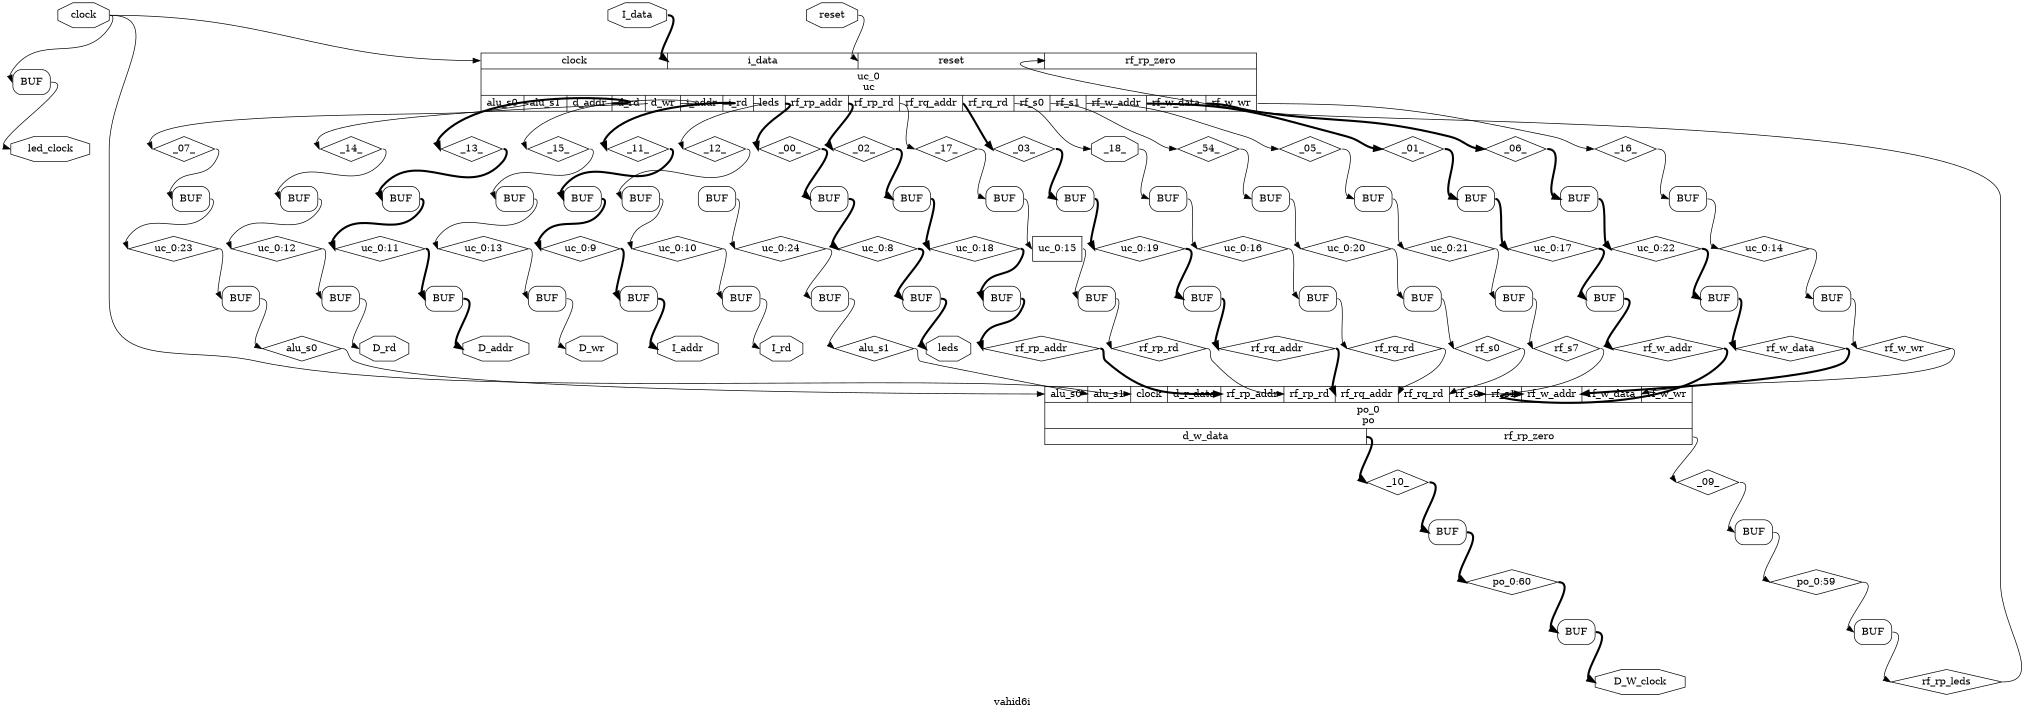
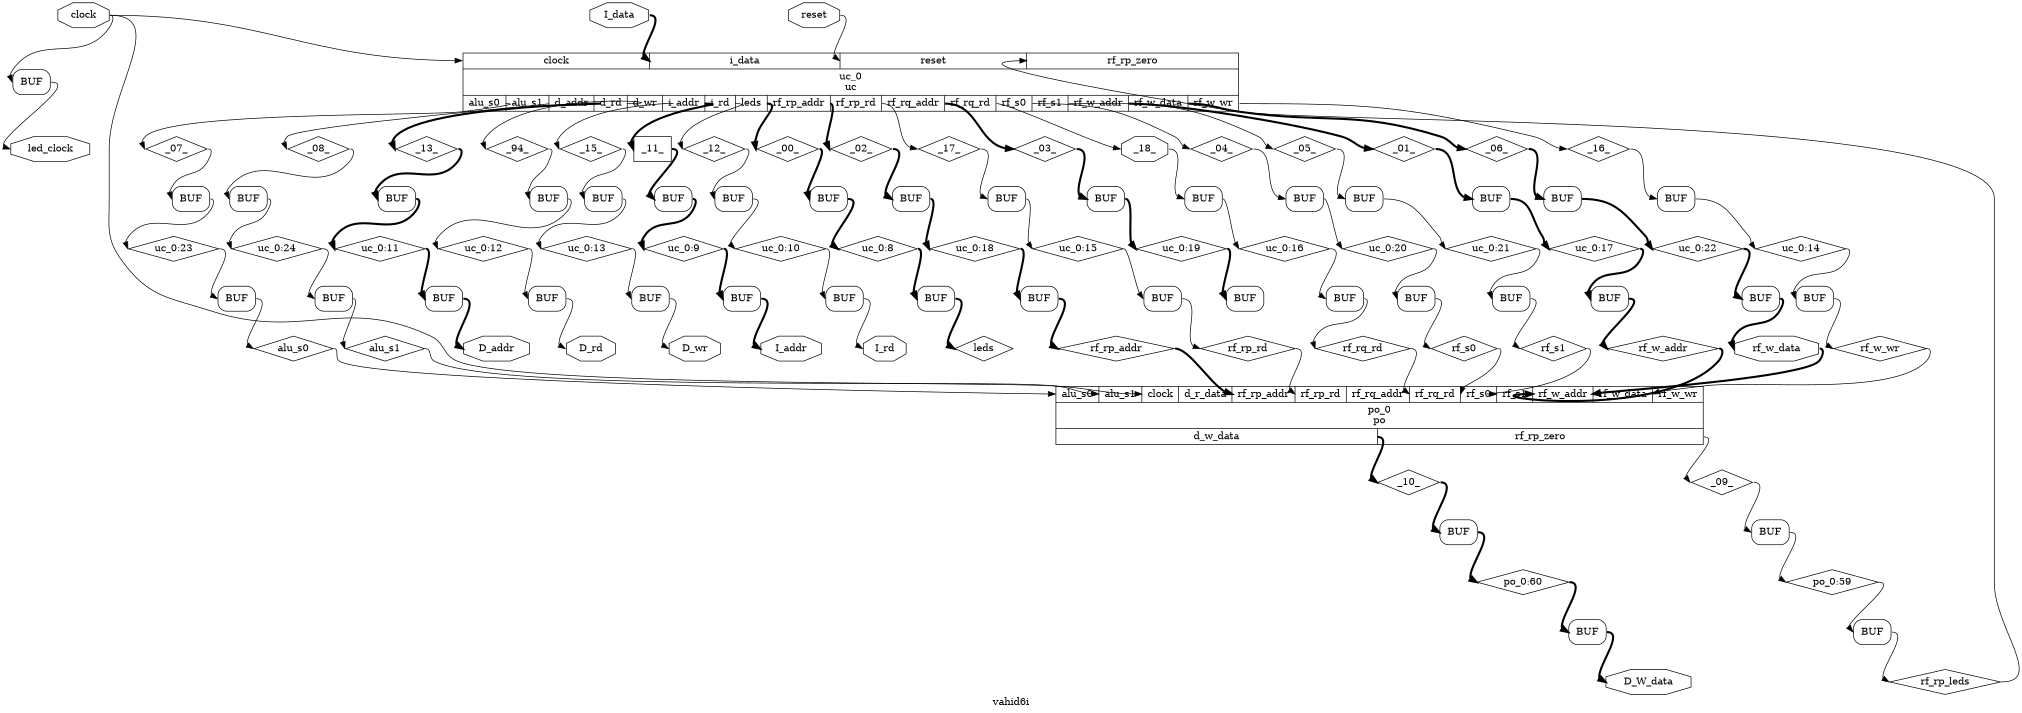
node "_08_": added
node "_14_": label "_14_" -> "_94_"
node "_11_": shape diamond -> box
node "_54_": label "_54_" -> "_04_"
node "uc_0:15": shape box -> diamond
node "leds": shape octagon -> diamond
node "rf_rq_addr": removed
node "rf_s7": label "rf_s7" -> "rf_s1"
node "rf_w_data": shape diamond -> octagon
node "D_W_clock": label "D_W_clock" -> "D_W_data"
